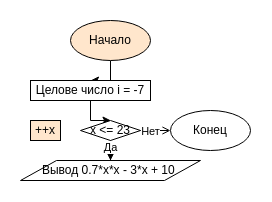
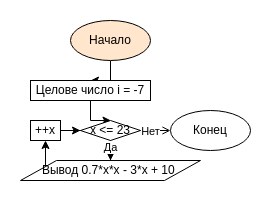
node "++x": fillcolor #ffe6cc -> #ffffff
edge "++x" -> "x <= 23": added
edge "Вывод 0.7*x*x - 3*x + 10" -> "++x": added
